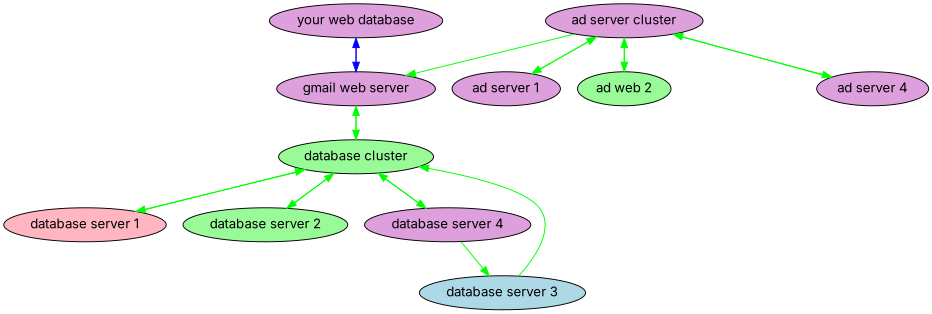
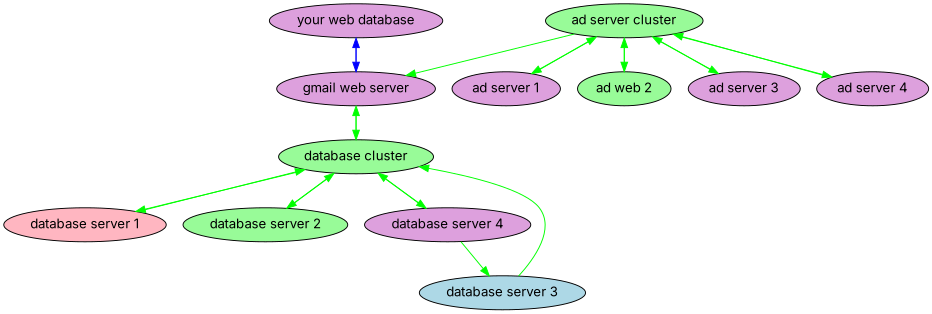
node "ad server cluster": fillcolor plum -> palegreen
node "ad server 3": added
